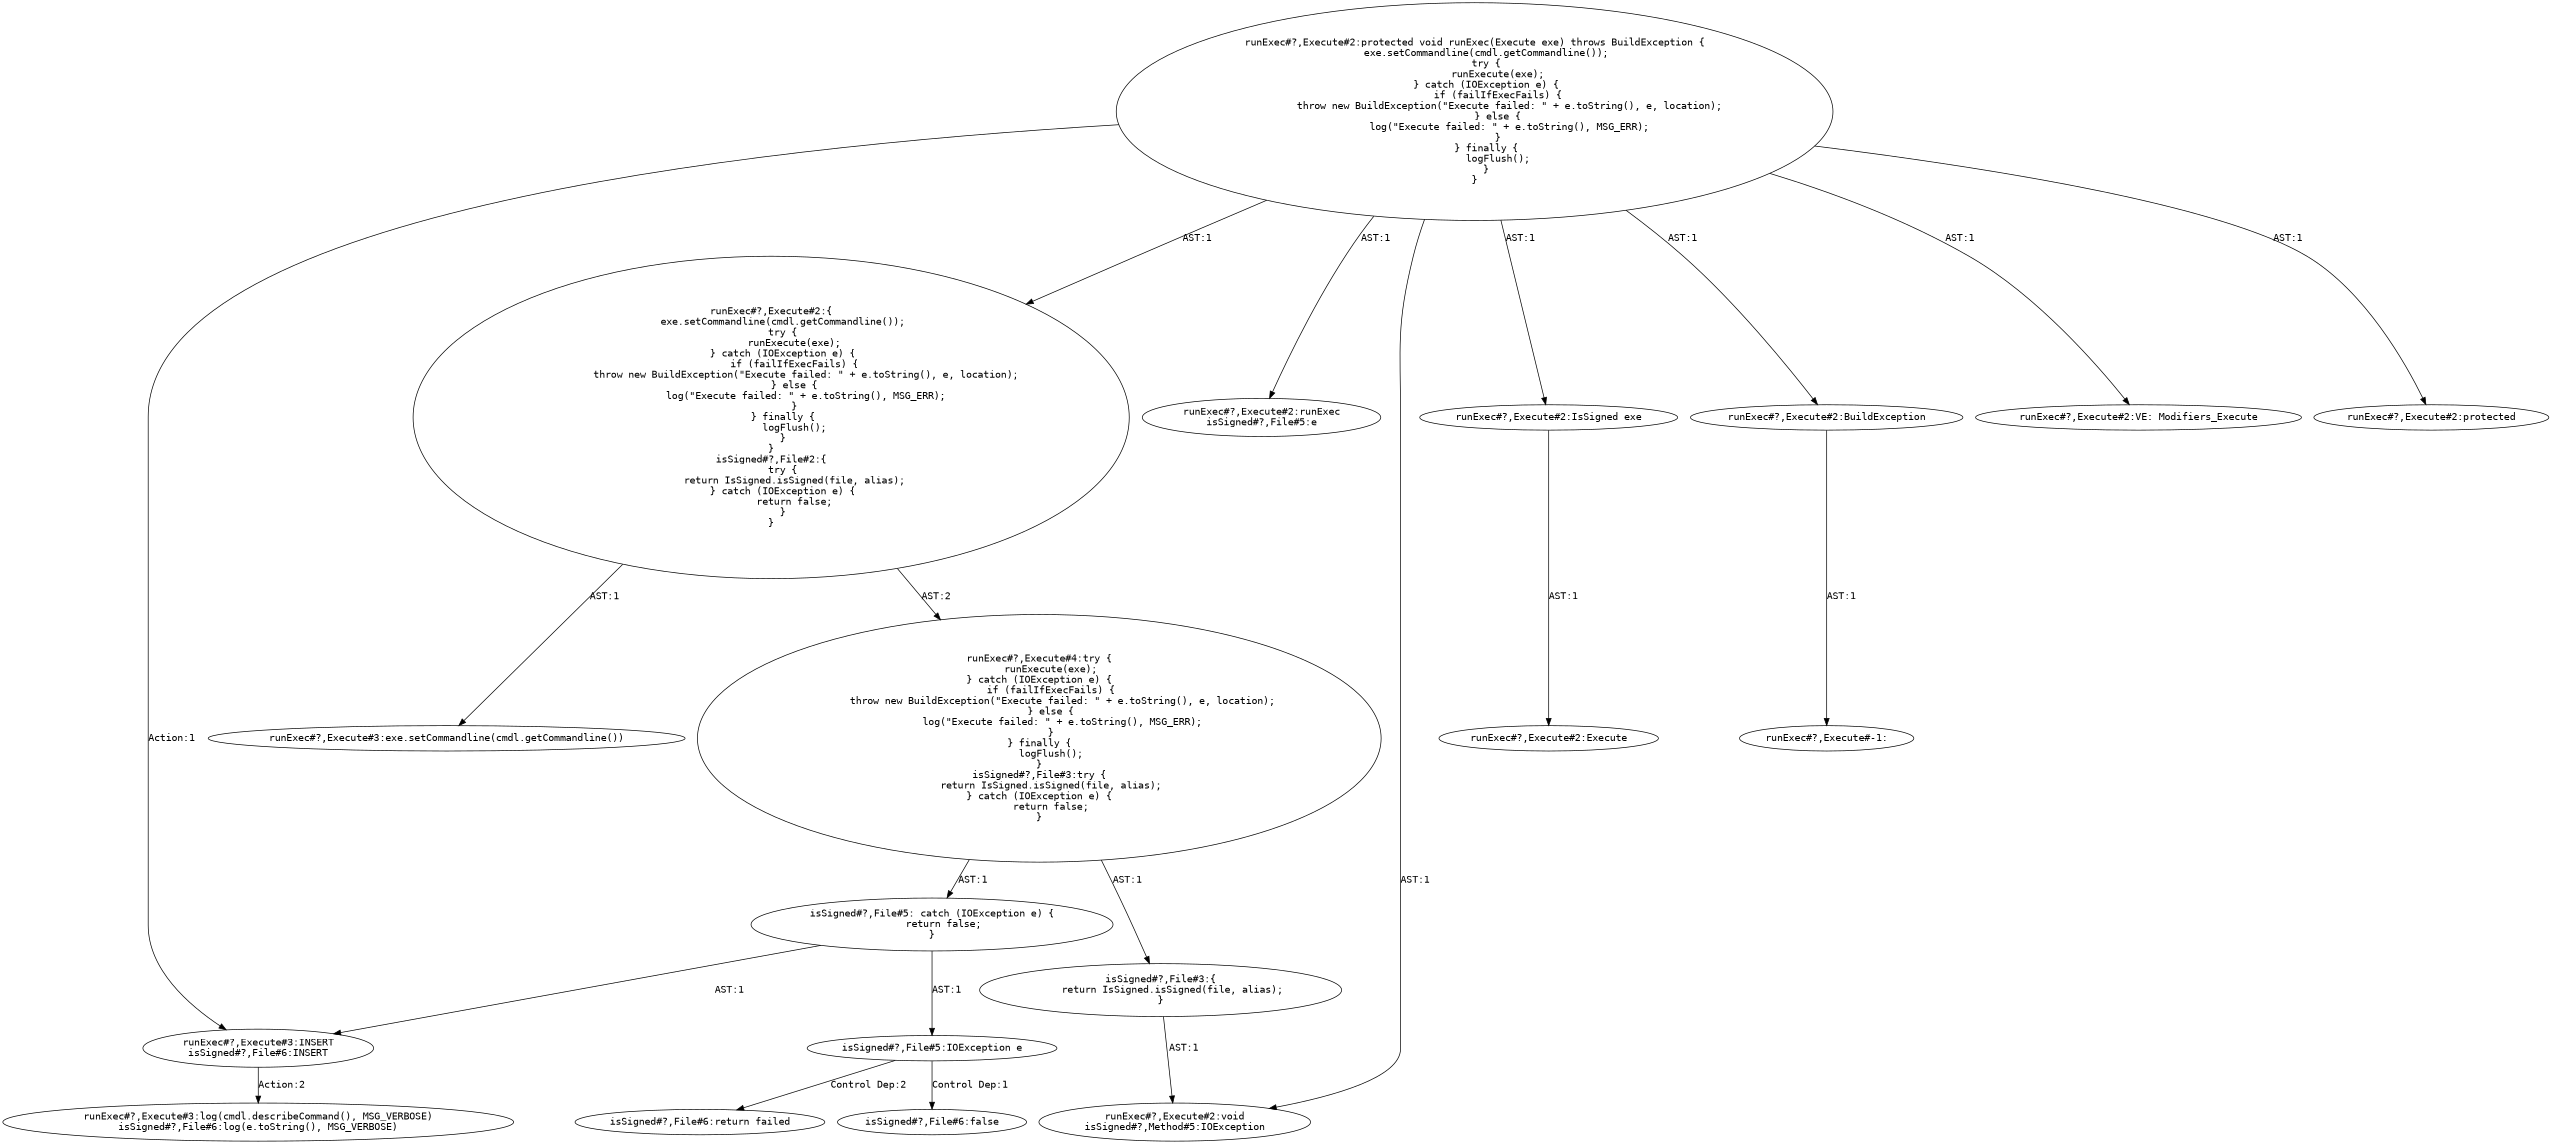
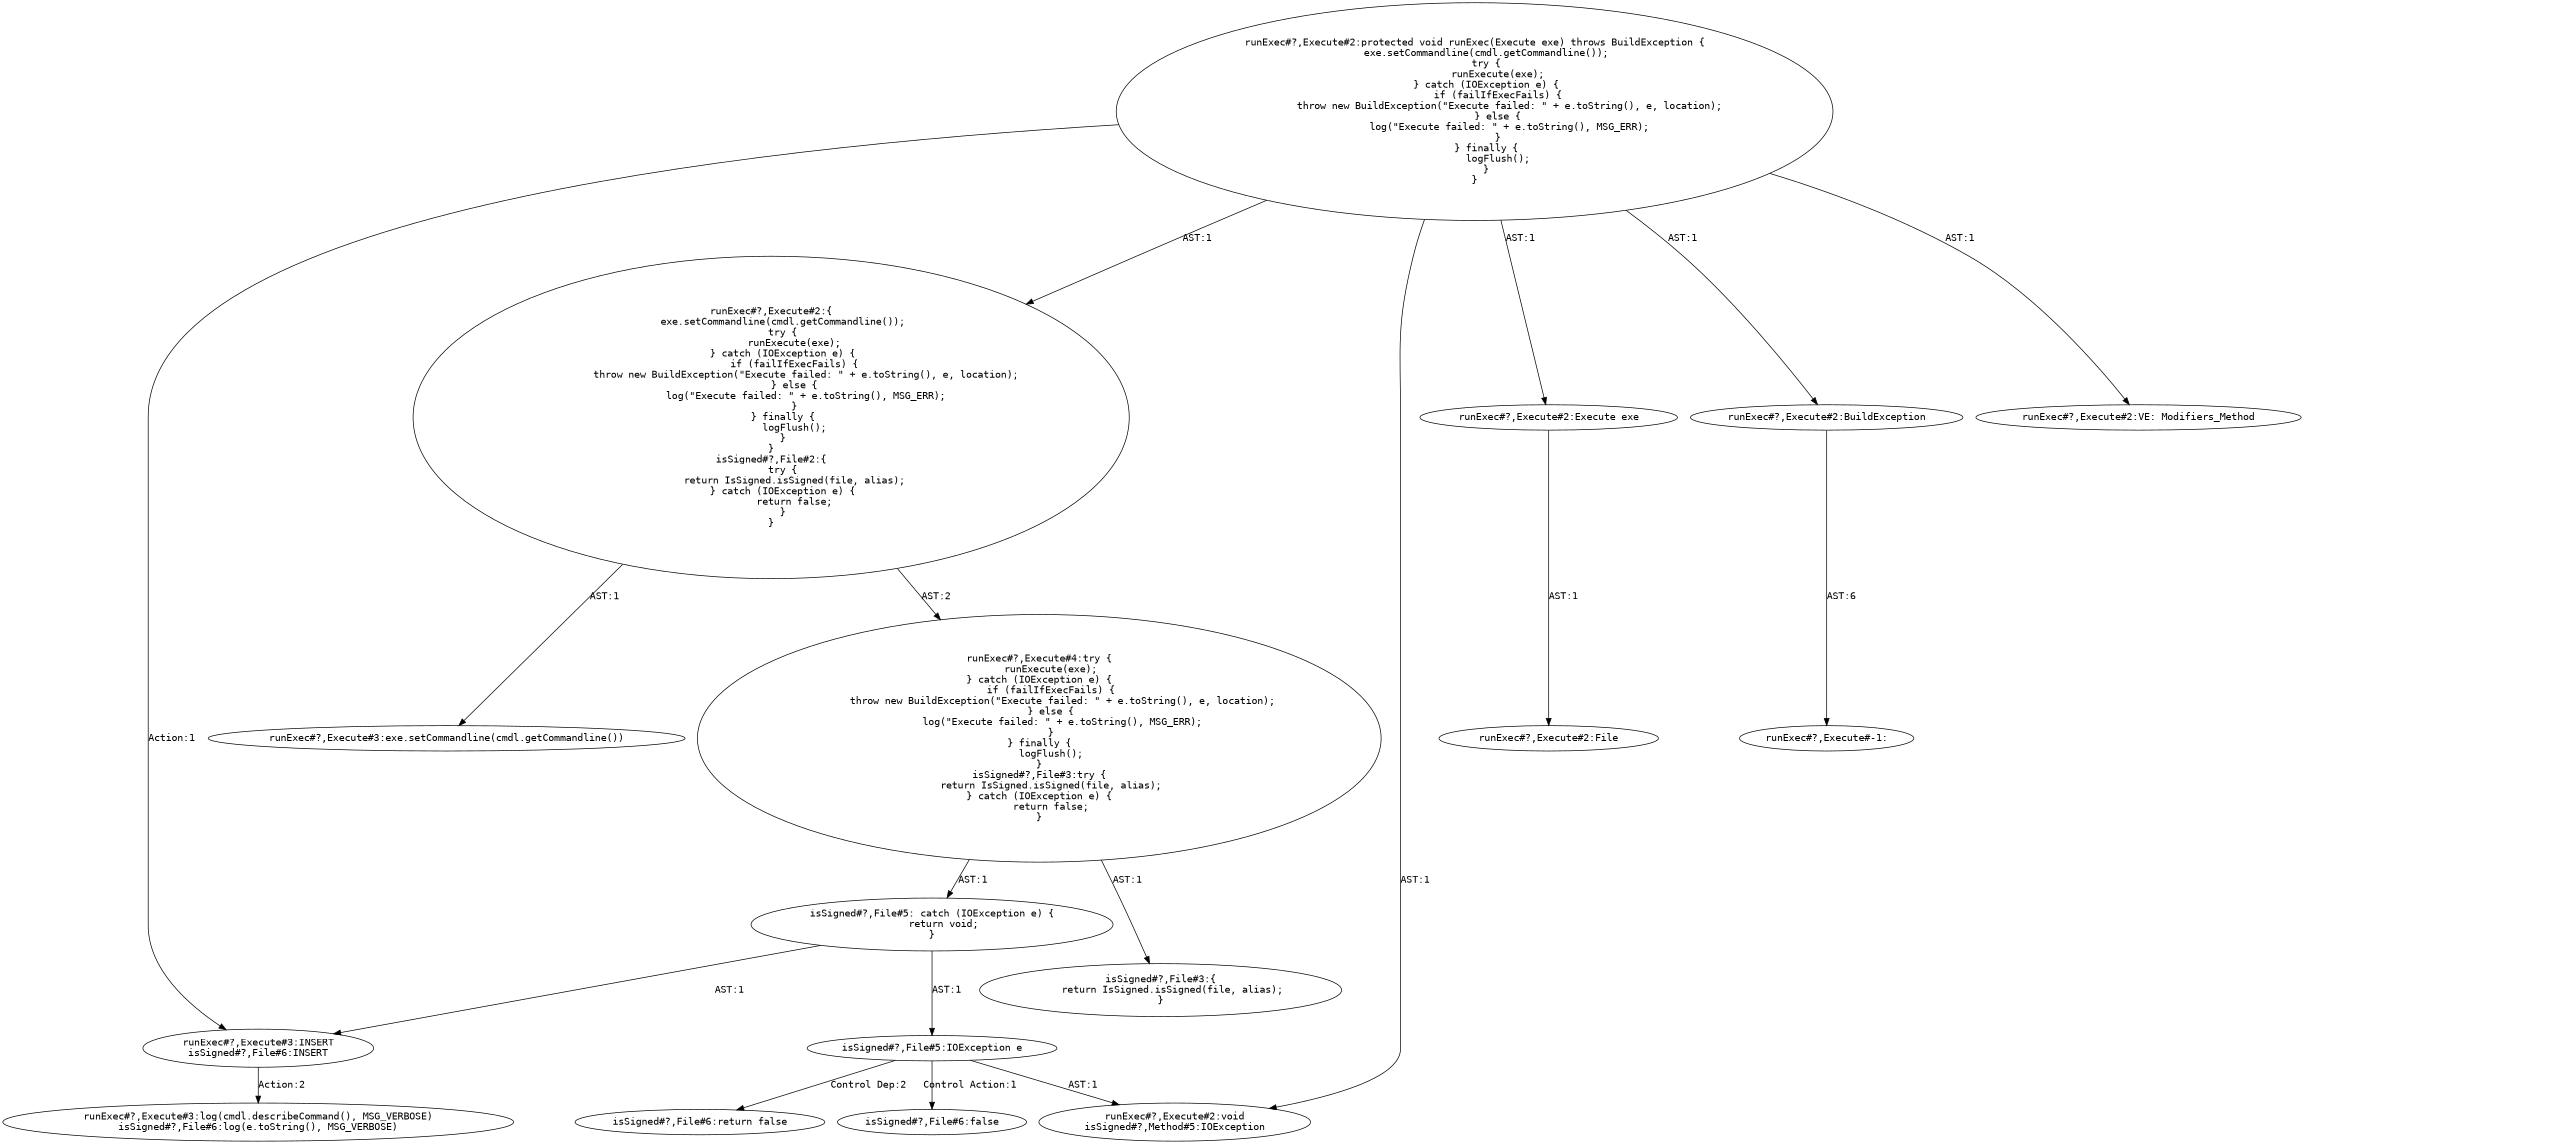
node "runExec#?,Execute#2:runExec isSigned#?,File#5:e": removed
node "runExec#?,Execute#2:IsSigned exe": label "runExec#?,Execute#2:IsSigned exe" -> "runExec#?,Execute#2:Execute exe"
node "runExec#?,Execute#2:VE: Modifiers_Execute": label "runExec#?,Execute#2:VE: Modifiers_Execute" -> "runExec#?,Execute#2:VE: Modifiers_Method"
node "runExec#?,Execute#2:protected": removed
edge "runExec#?,Execute#2:BuildException" -> "runExec#?,Execute#-1:": label "AST:1" -> "AST:6"
node "runExec#?,Execute#2:Execute": label "runExec#?,Execute#2:Execute" -> "runExec#?,Execute#2:File"
node "isSigned#?,File#5: catch (IOException e) { return false; }": label "isSigned#?,File#5: catch (IOException e) { return false; }" -> "isSigned#?,File#5: catch (IOException e) { return void; }"
edge "isSigned#?,File#3:{ return IsSigned.isSigned(file, alias); }" -> "runExec#?,Execute#2:void isSigned#?,Method#5:IOException": now "isSigned#?,File#5:IOException e" -> "runExec#?,Execute#2:void isSigned#?,Method#5:IOException"
edge "isSigned#?,File#5:IOException e" -> "isSigned#?,File#6:false": label "Control Dep:1" -> "Control Action:1"
node "isSigned#?,File#6:return failed": label "isSigned#?,File#6:return failed" -> "isSigned#?,File#6:return false"
